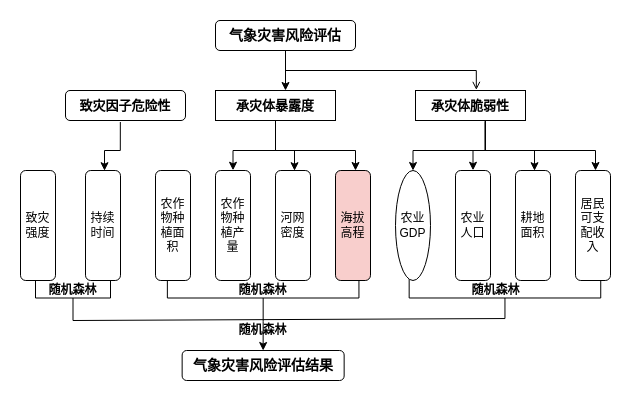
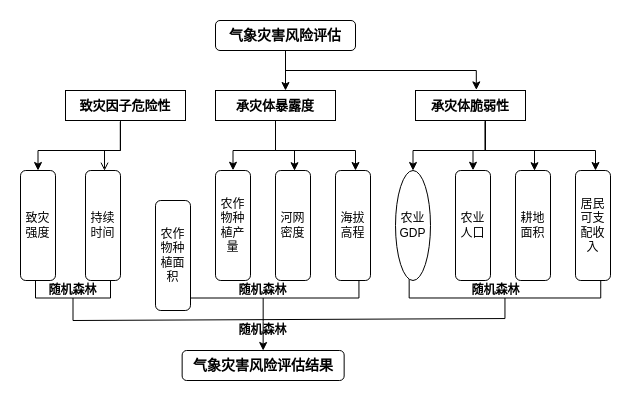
edge "气象灾害风险评估" -> "承灾体脆弱性": arrowhead open -> classic
node "致灾因子危险性": shape rounded rectangle -> rectangle
edge "致灾因子危险性" -> "致灾强度": added
edge "致灾因子危险性" -> "持续时间": arrowhead classic -> open
node "农作物种植面积": moved (173, 226) -> (173, 256)
node "海拔高程": fillcolor #f8cecc -> #ffffff
